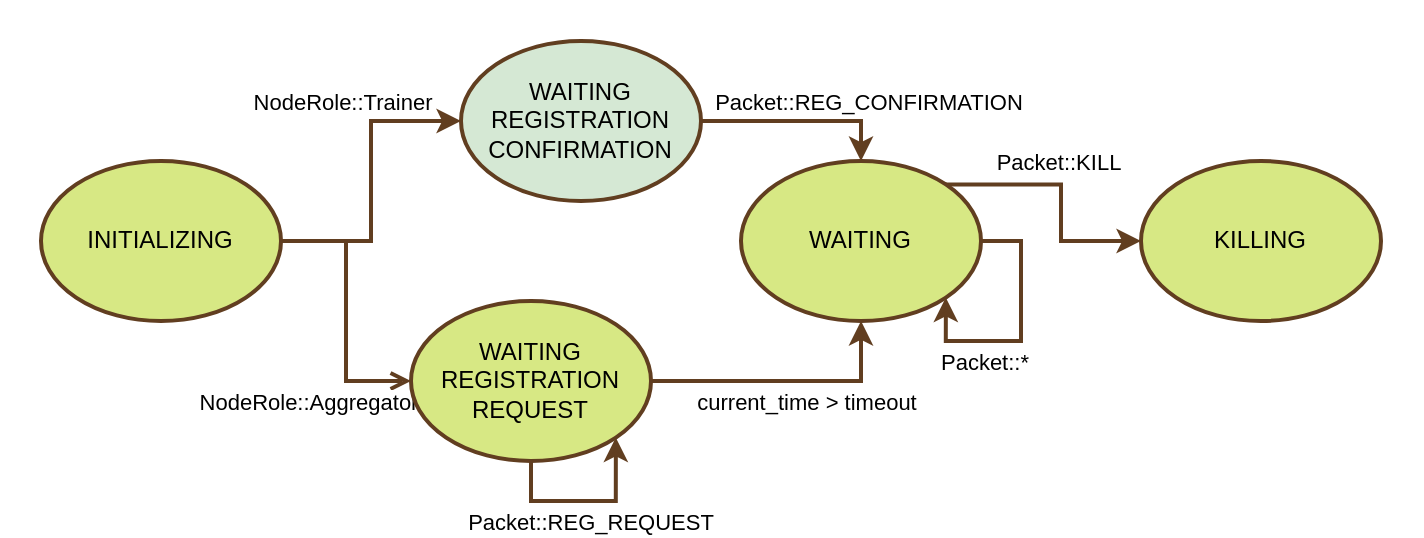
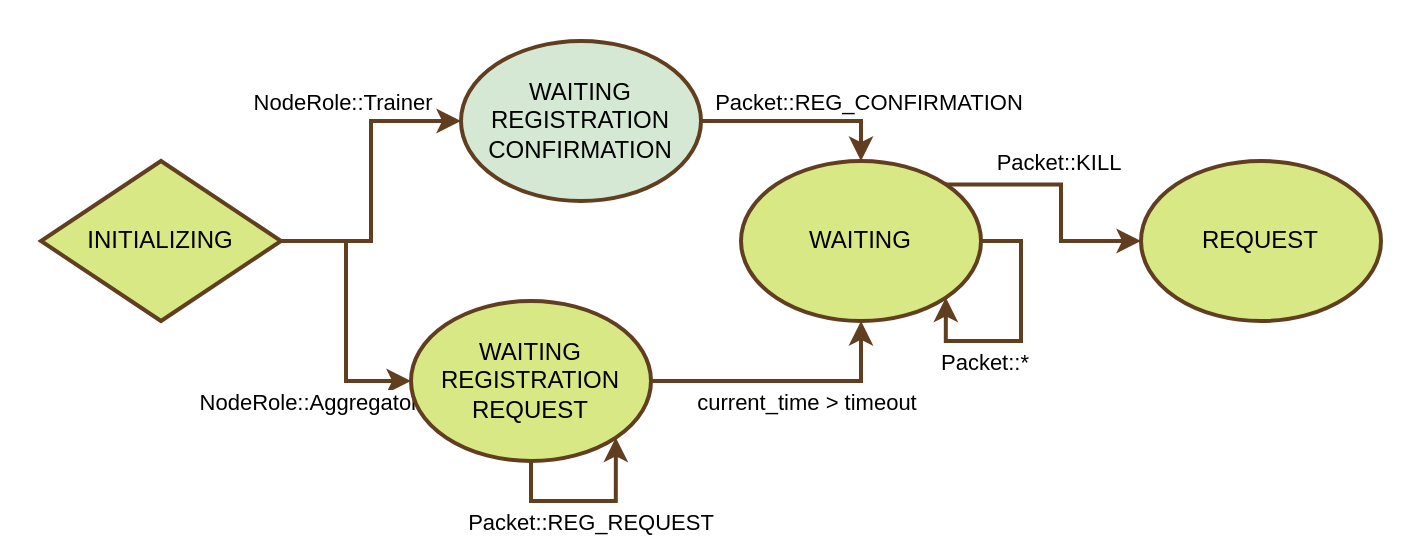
node "INITIALIZING": shape ellipse -> diamond
node "KILLING": label "KILLING" -> "REQUEST"
edge "INITIALIZING" -> "WAITING REGISTRATION REQUEST": arrowhead open -> classic
